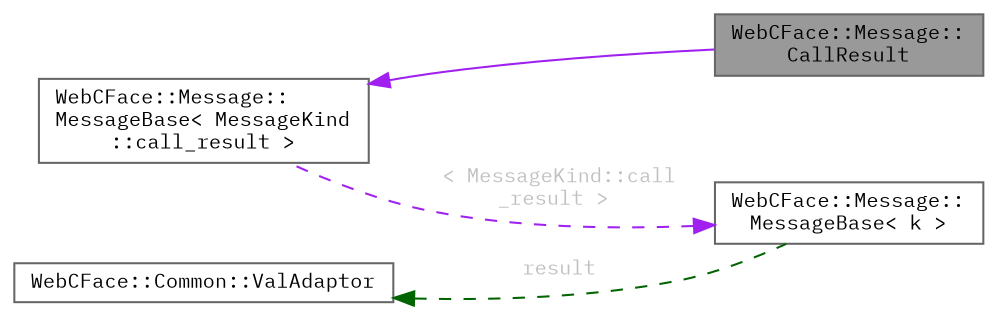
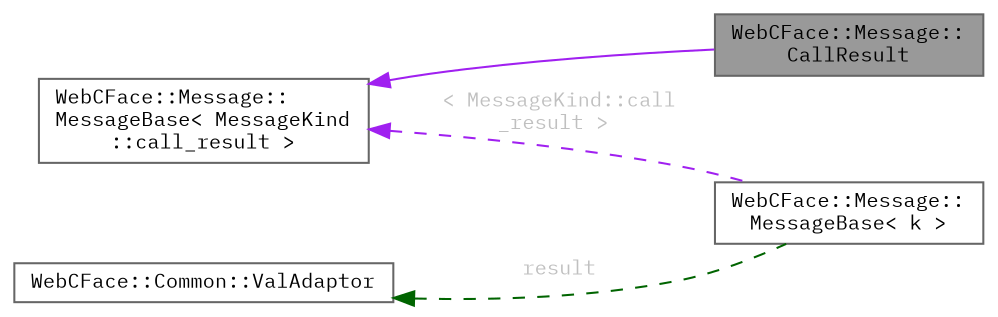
edge "WebCFace::Message:: MessageBase< MessageKind ::call_result >" -> "WebCFace::Message:: MessageBase< k >": reversed
